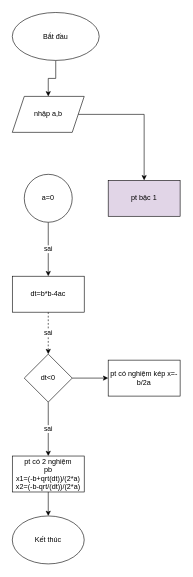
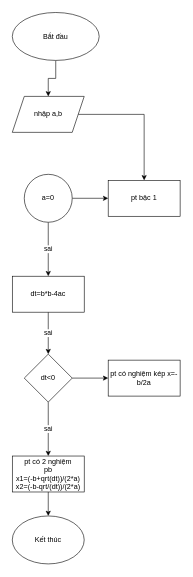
edge "a=0" -> "pt bậc 1": added
node "pt bậc 1": fillcolor #e1d5e7 -> #ffffff
edge "dt=b*b-4ac" -> "dt<0": style dashed -> solid
